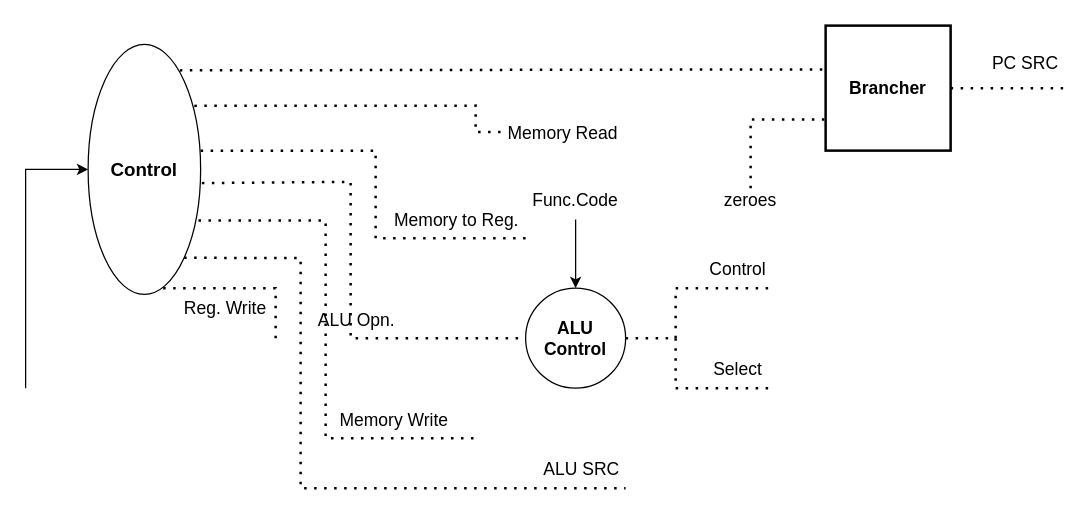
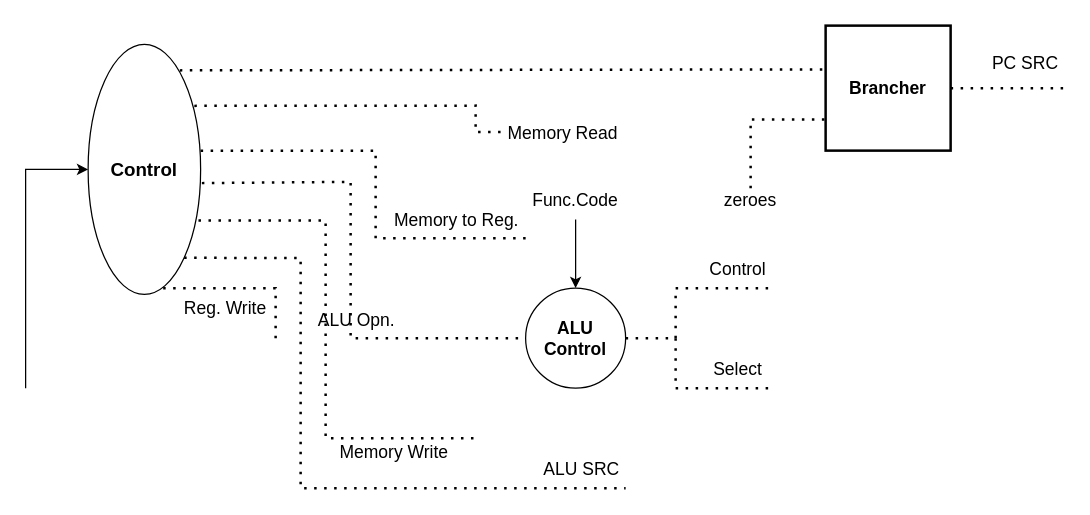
node "Memory Write": moved (394, 419) -> (394, 451)
